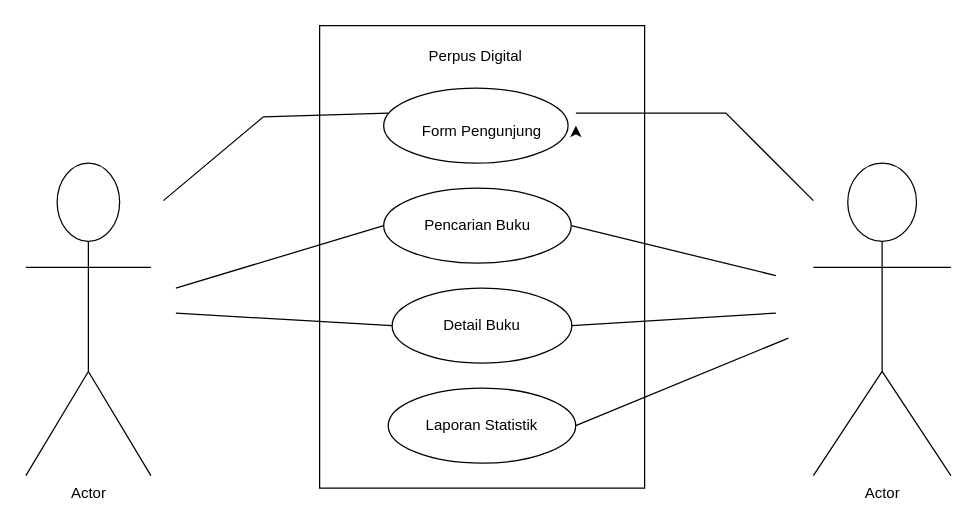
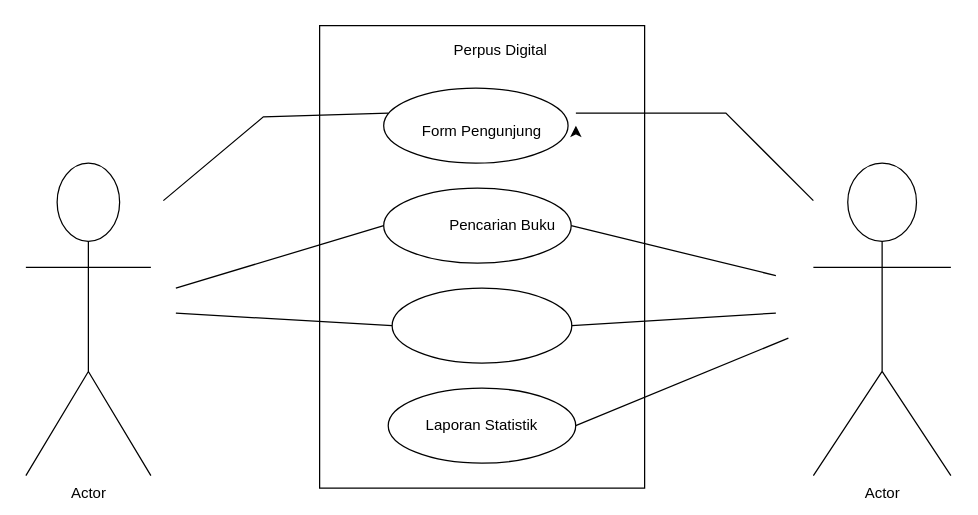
node "Perpus Digital": moved (476, 57) -> (501, 51)
node "Pencarian Buku": moved (477, 226) -> (502, 226)
node "Detail Buku": removed
